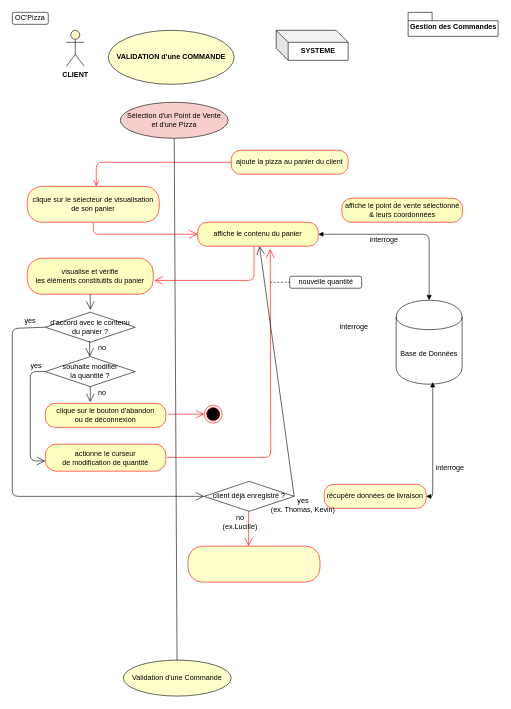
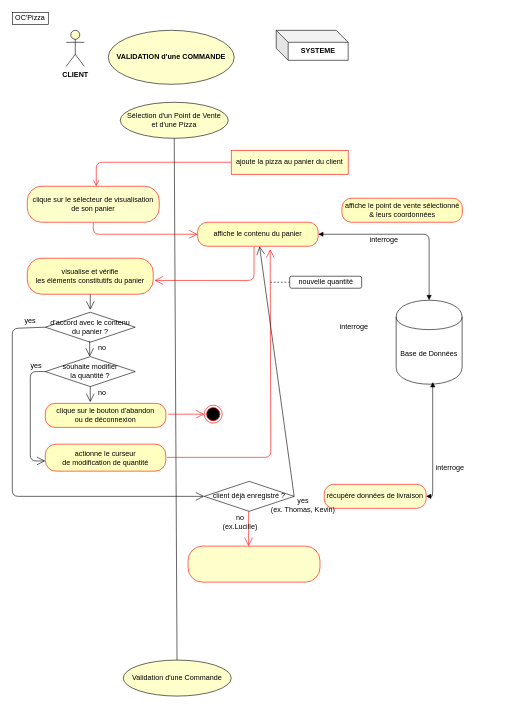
node "OC'Pizza": shape rounded rectangle -> rectangle
node "Gestion des Commandes": removed
node "Sélection d'un Point de Vente et d'une Pizza": fillcolor #f8cecc -> #ffffcc
node "ajoute la pizza au panier du client": shape rounded rectangle -> rectangle
